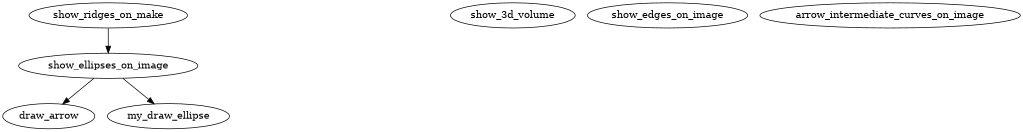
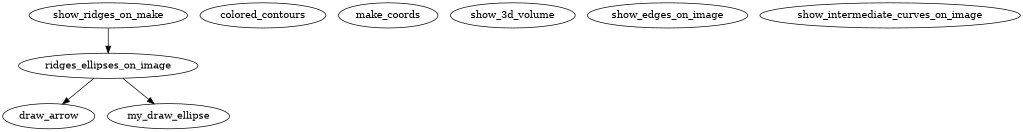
node "colored_contours": added
node "make_coords": added
node "arrow_intermediate_curves_on_image": label "arrow_intermediate_curves_on_image" -> "show_intermediate_curves_on_image"
node "show_ellipses_on_image": label "show_ellipses_on_image" -> "ridges_ellipses_on_image"
